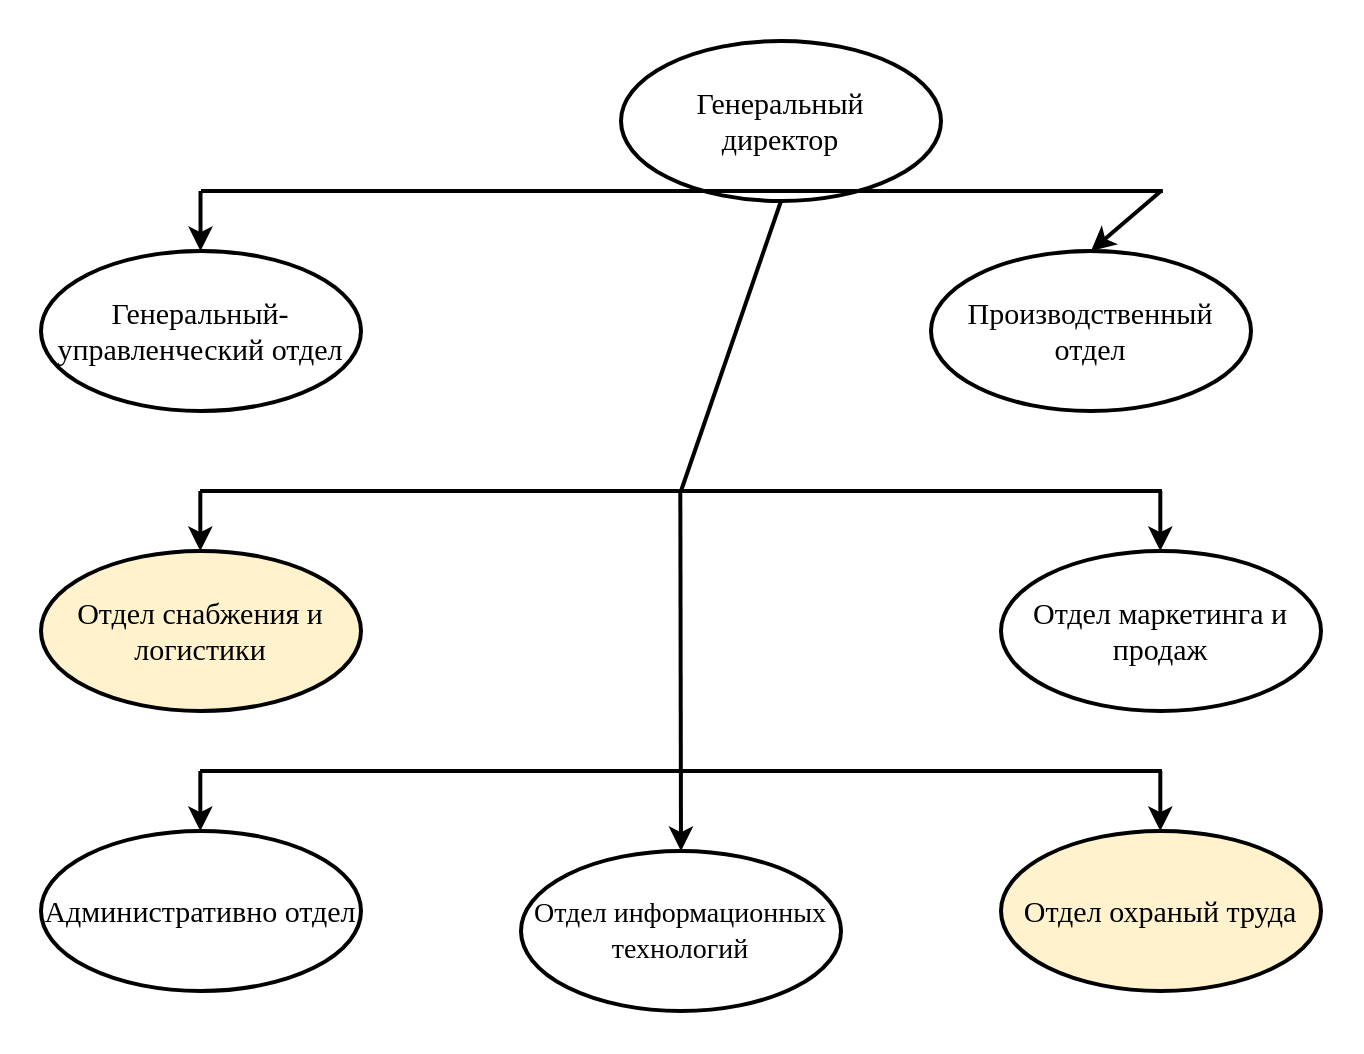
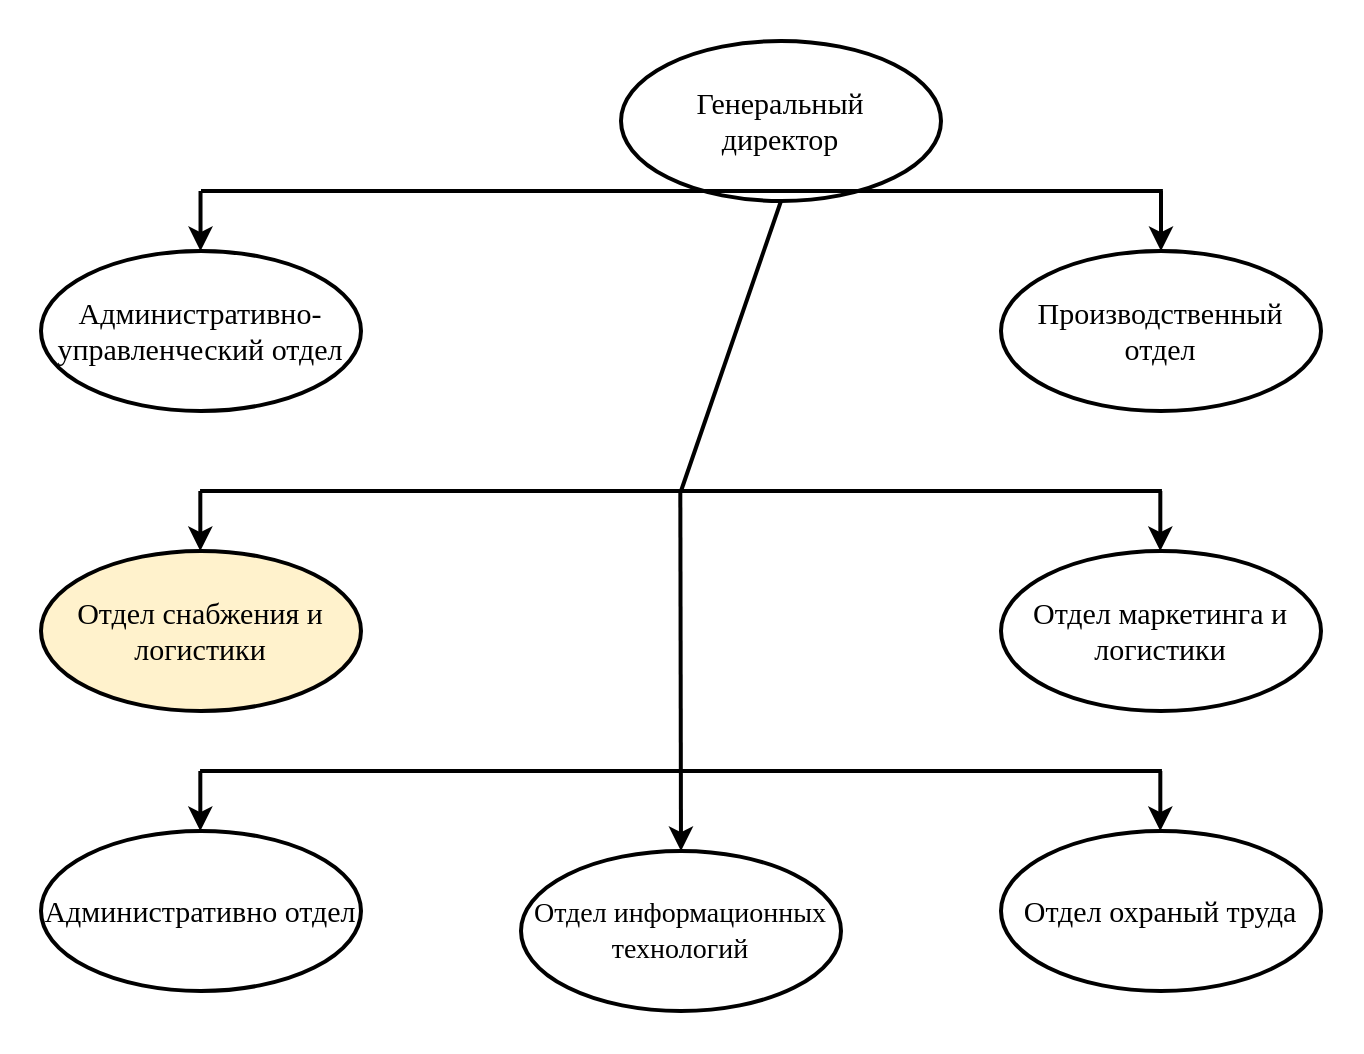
node "Генеральный- управленческий отдел": label "Генеральный- управленческий отдел" -> "Административно- управленческий отдел"
node "Производственный отдел": moved (1091, 331) -> (1161, 331)
node "Отдел маркетинга и продаж": label "Отдел маркетинга и продаж" -> "Отдел маркетинга и логистики"
node "Отдел охраный труда": fillcolor #fff2cc -> #ffffff
